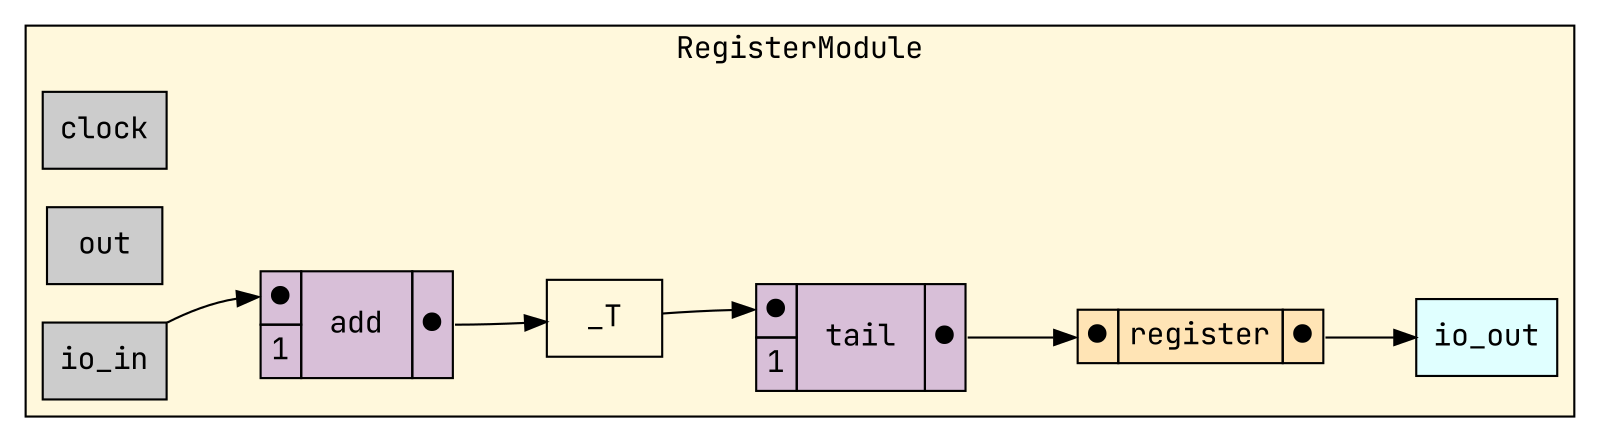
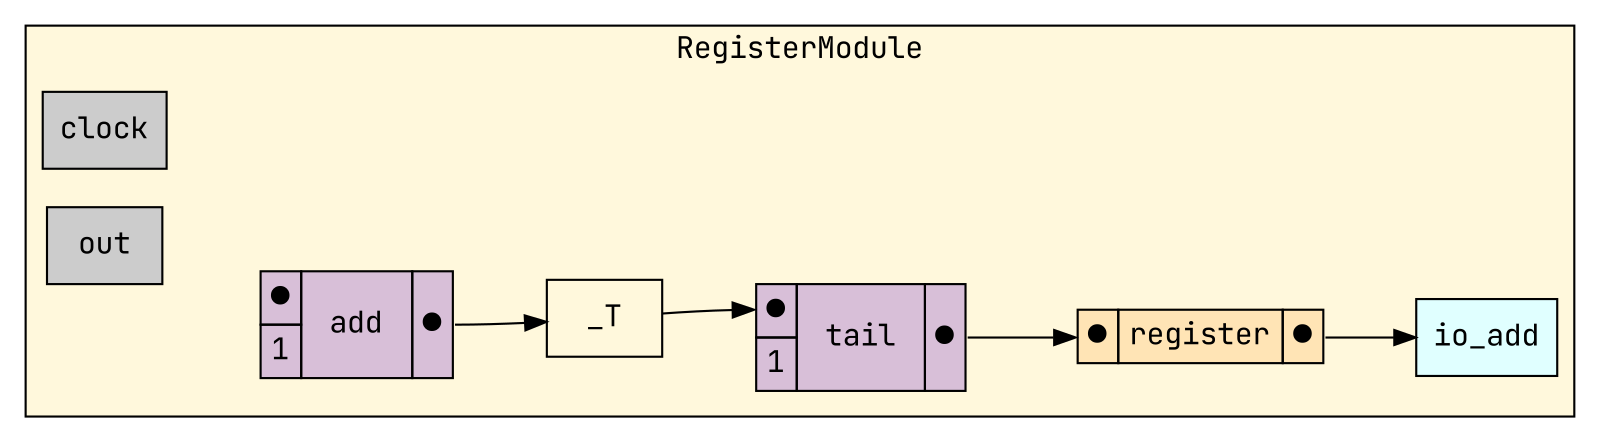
node "io_out": label "io_out" -> "io_add"
node "io_in": removed
